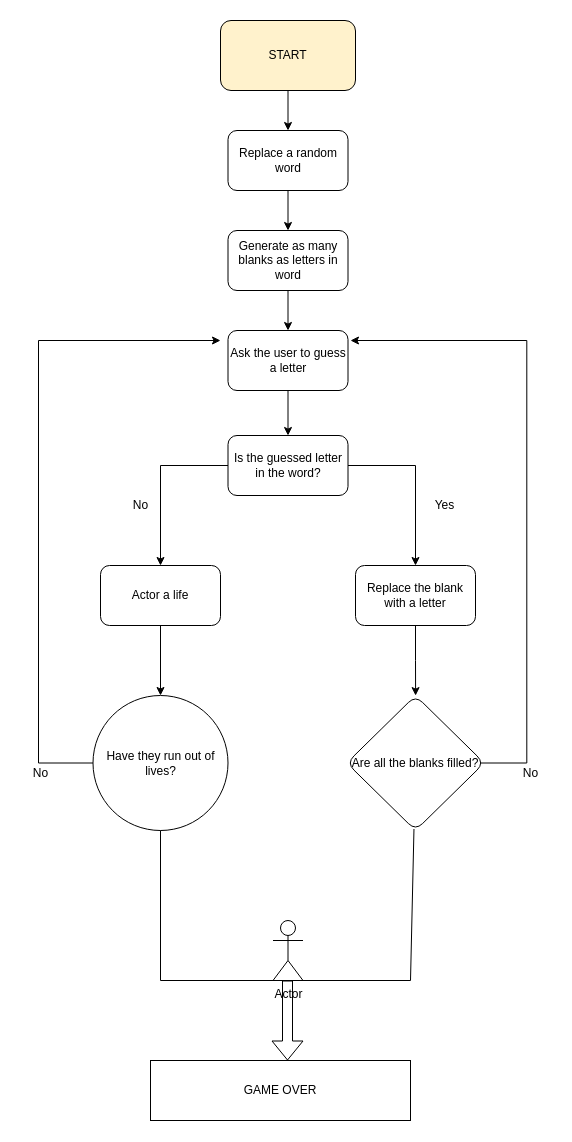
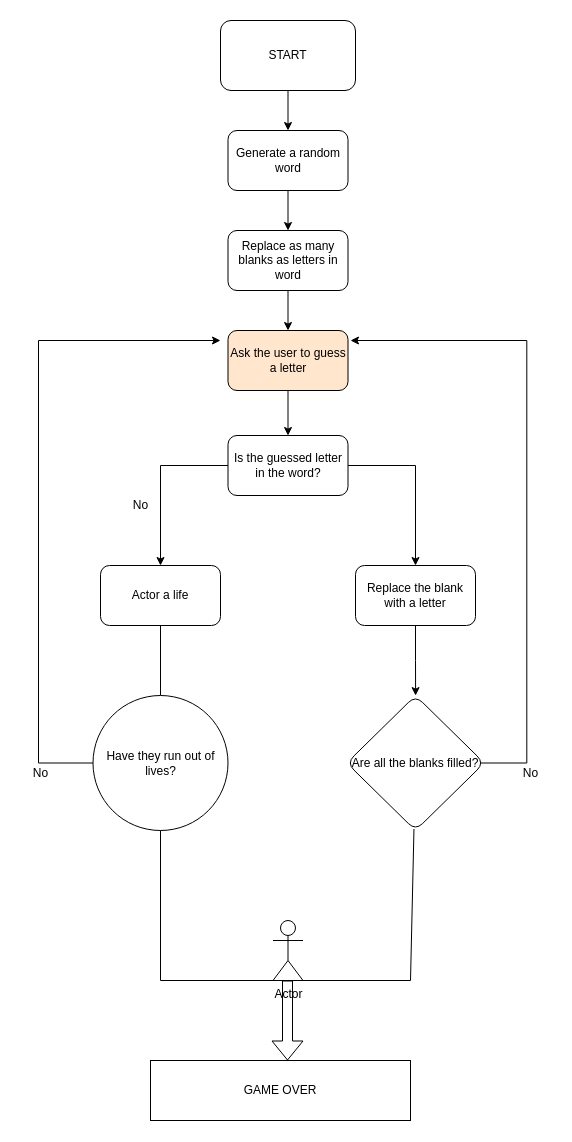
node "START": fillcolor #fff2cc -> #ffffff
node "Replace a random word": label "Replace a random word" -> "Generate a random word"
node "Generate as many blanks as letters in word": label "Generate as many blanks as letters in word" -> "Replace as many blanks as letters in word"
node "Ask the user to guess a letter": fillcolor #ffffff -> #ffe6cc
node "Yes": removed
edge "Actor a life" -> "Have they run out of lives?": arrowhead classic -> none
